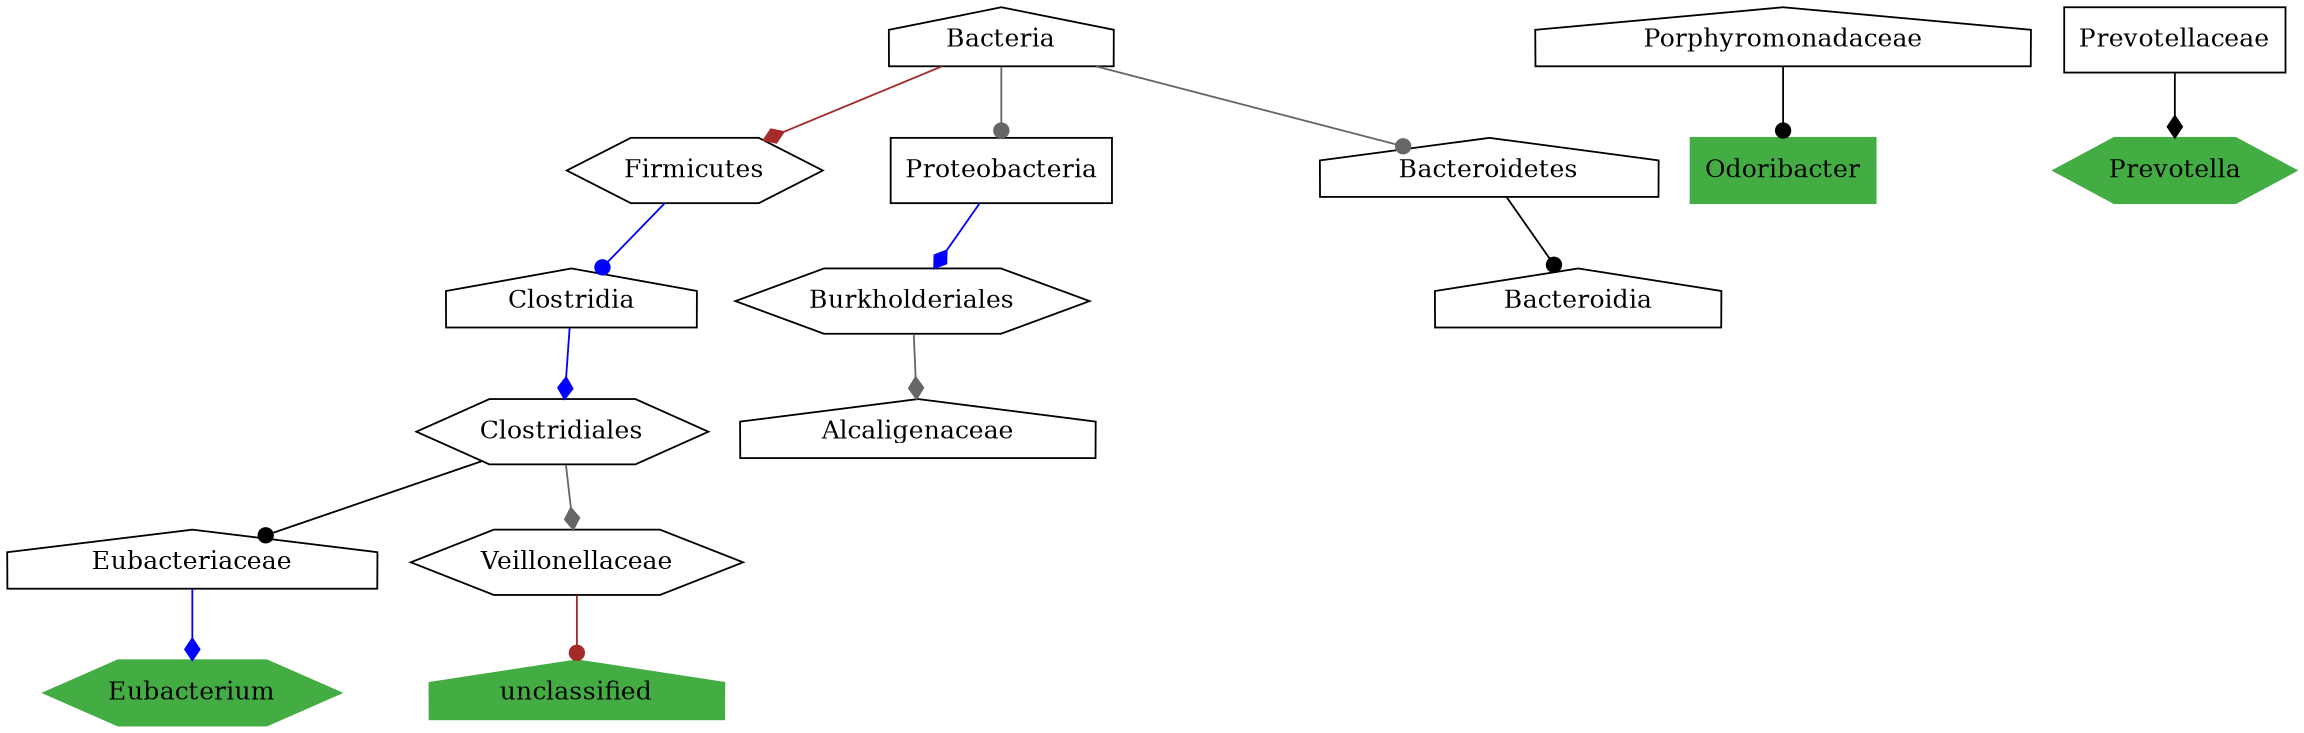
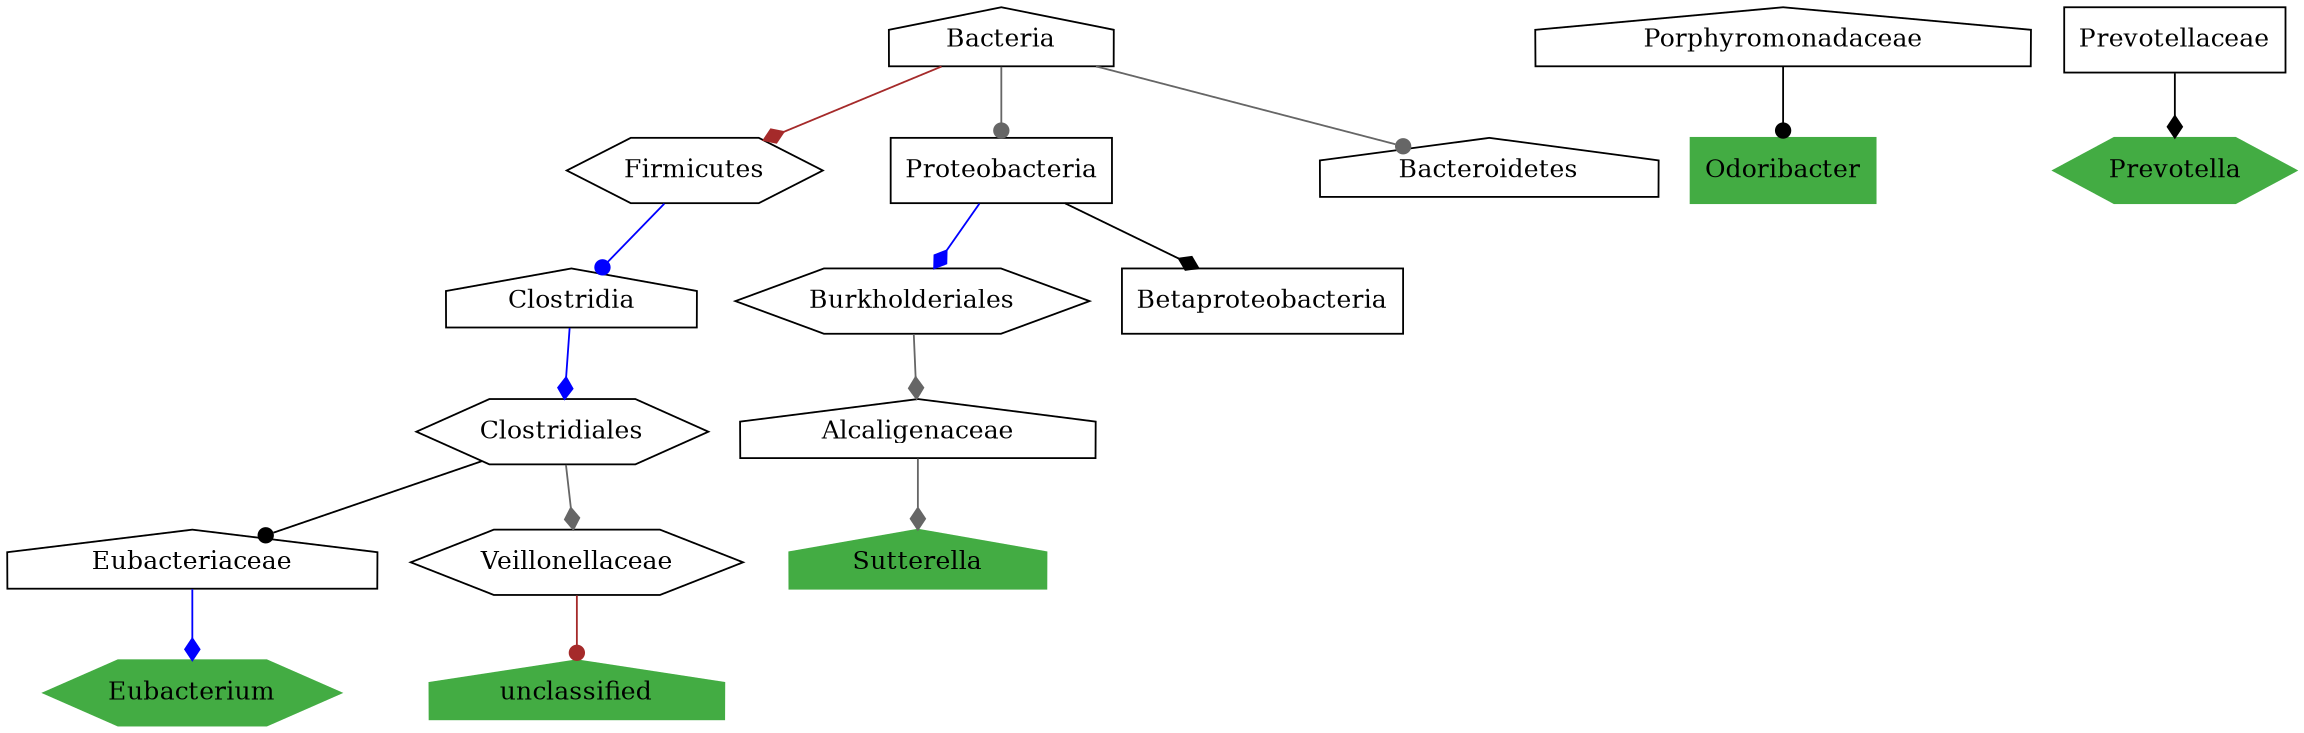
node "Betaproteobacteria": added
node "Bacteroidia": removed
node "Sutterella": added
